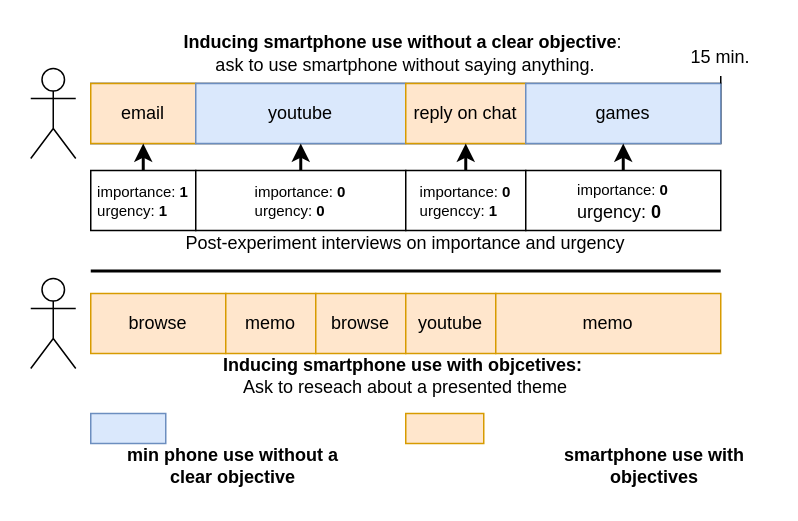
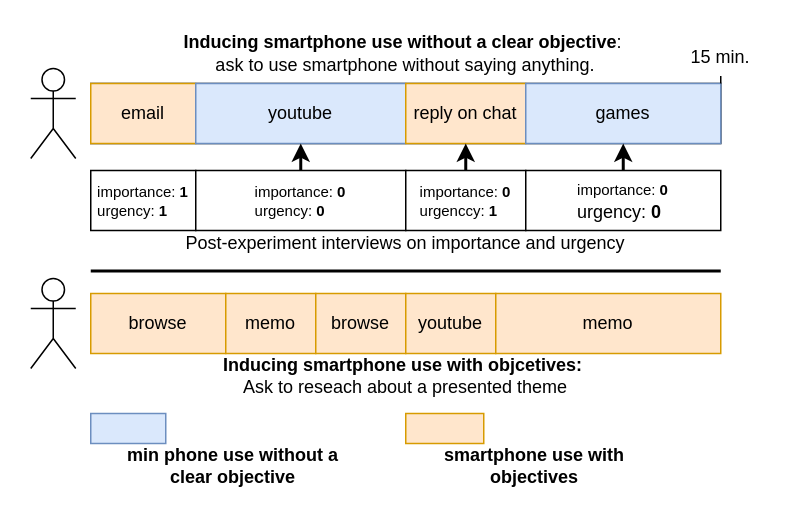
edge "importance: 1 urgency: 1" -> "email": removed
node "smartphone use with objectives": moved (655, 466) -> (535, 466)
